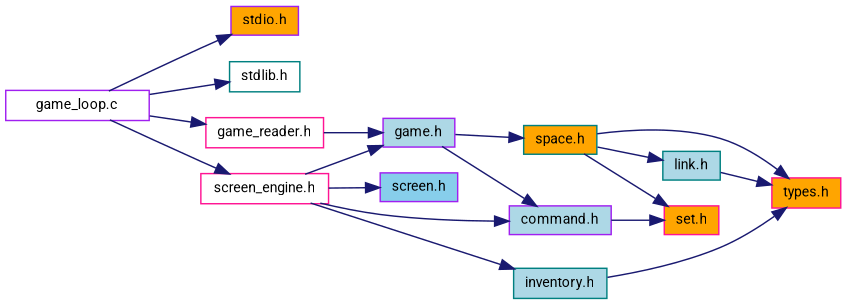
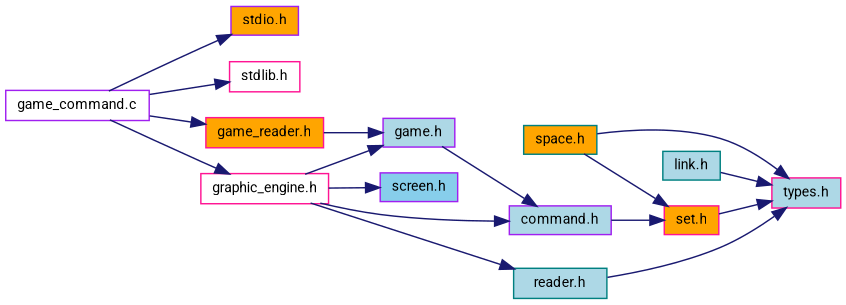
node "stdlib.h": color teal -> deeppink
node "game_loop.c": label "game_loop.c" -> "game_command.c"
node "game_reader.h": fillcolor white -> orange
edge "game.h" -> "space.h": removed
edge "space.h" -> "link.h": removed
node "screen_engine.h": label "screen_engine.h" -> "graphic_engine.h"
node "types.h": fillcolor orange -> lightblue
edge "set.h" -> "types.h": added
node "inventory.h": label "inventory.h" -> "reader.h"
